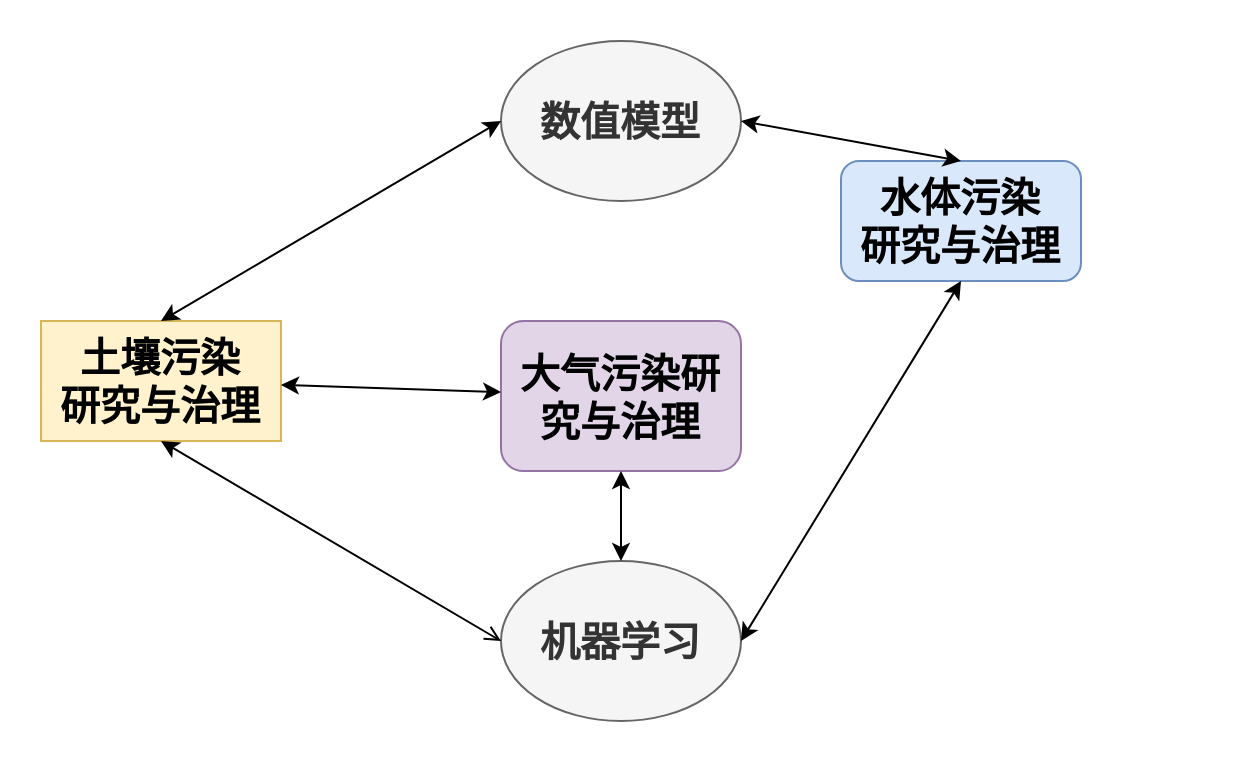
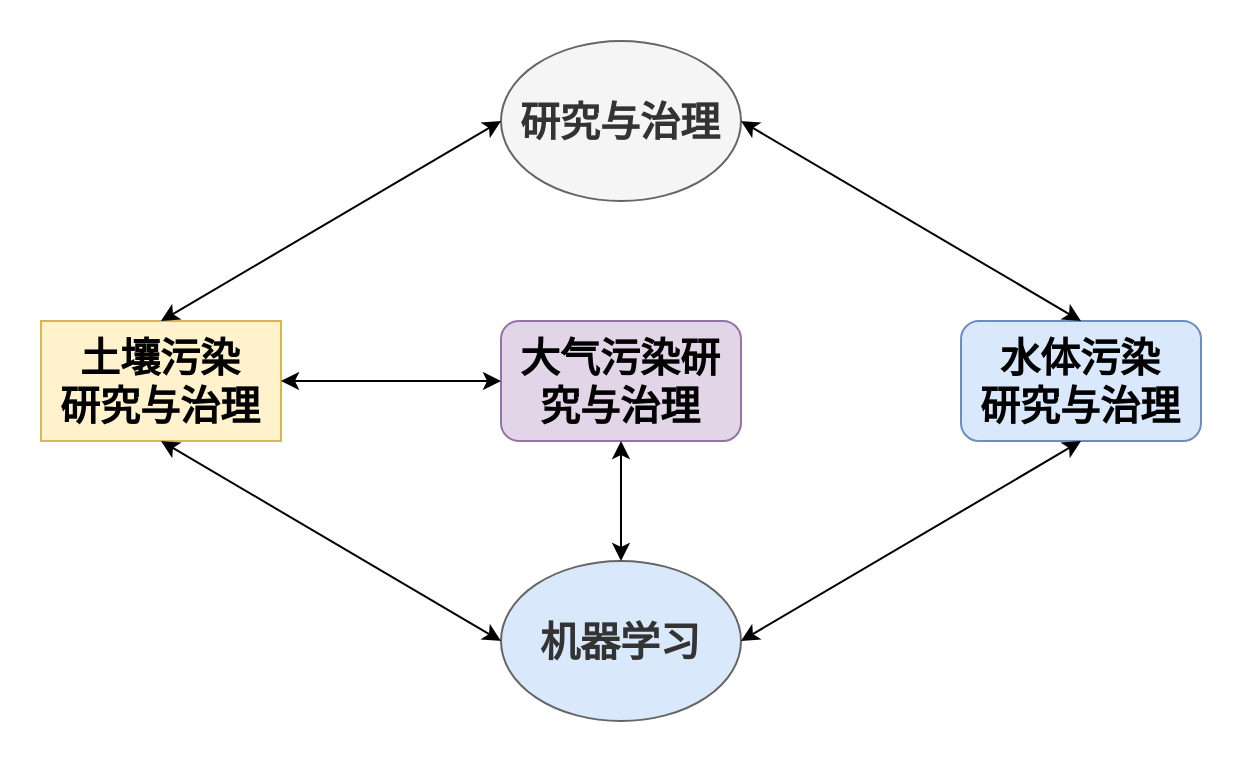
node "数值模型": label "数值模型" -> "研究与治理"
node "水体污染 研究与治理": moved (961, 221) -> (1081, 381)
node "大气污染研究与治理": size 240x150 -> 240x120
edge "土壤污染 研究与治理" -- "机器学习": arrowhead open -> classic
node "机器学习": fillcolor #f5f5f5 -> #dae8fc
